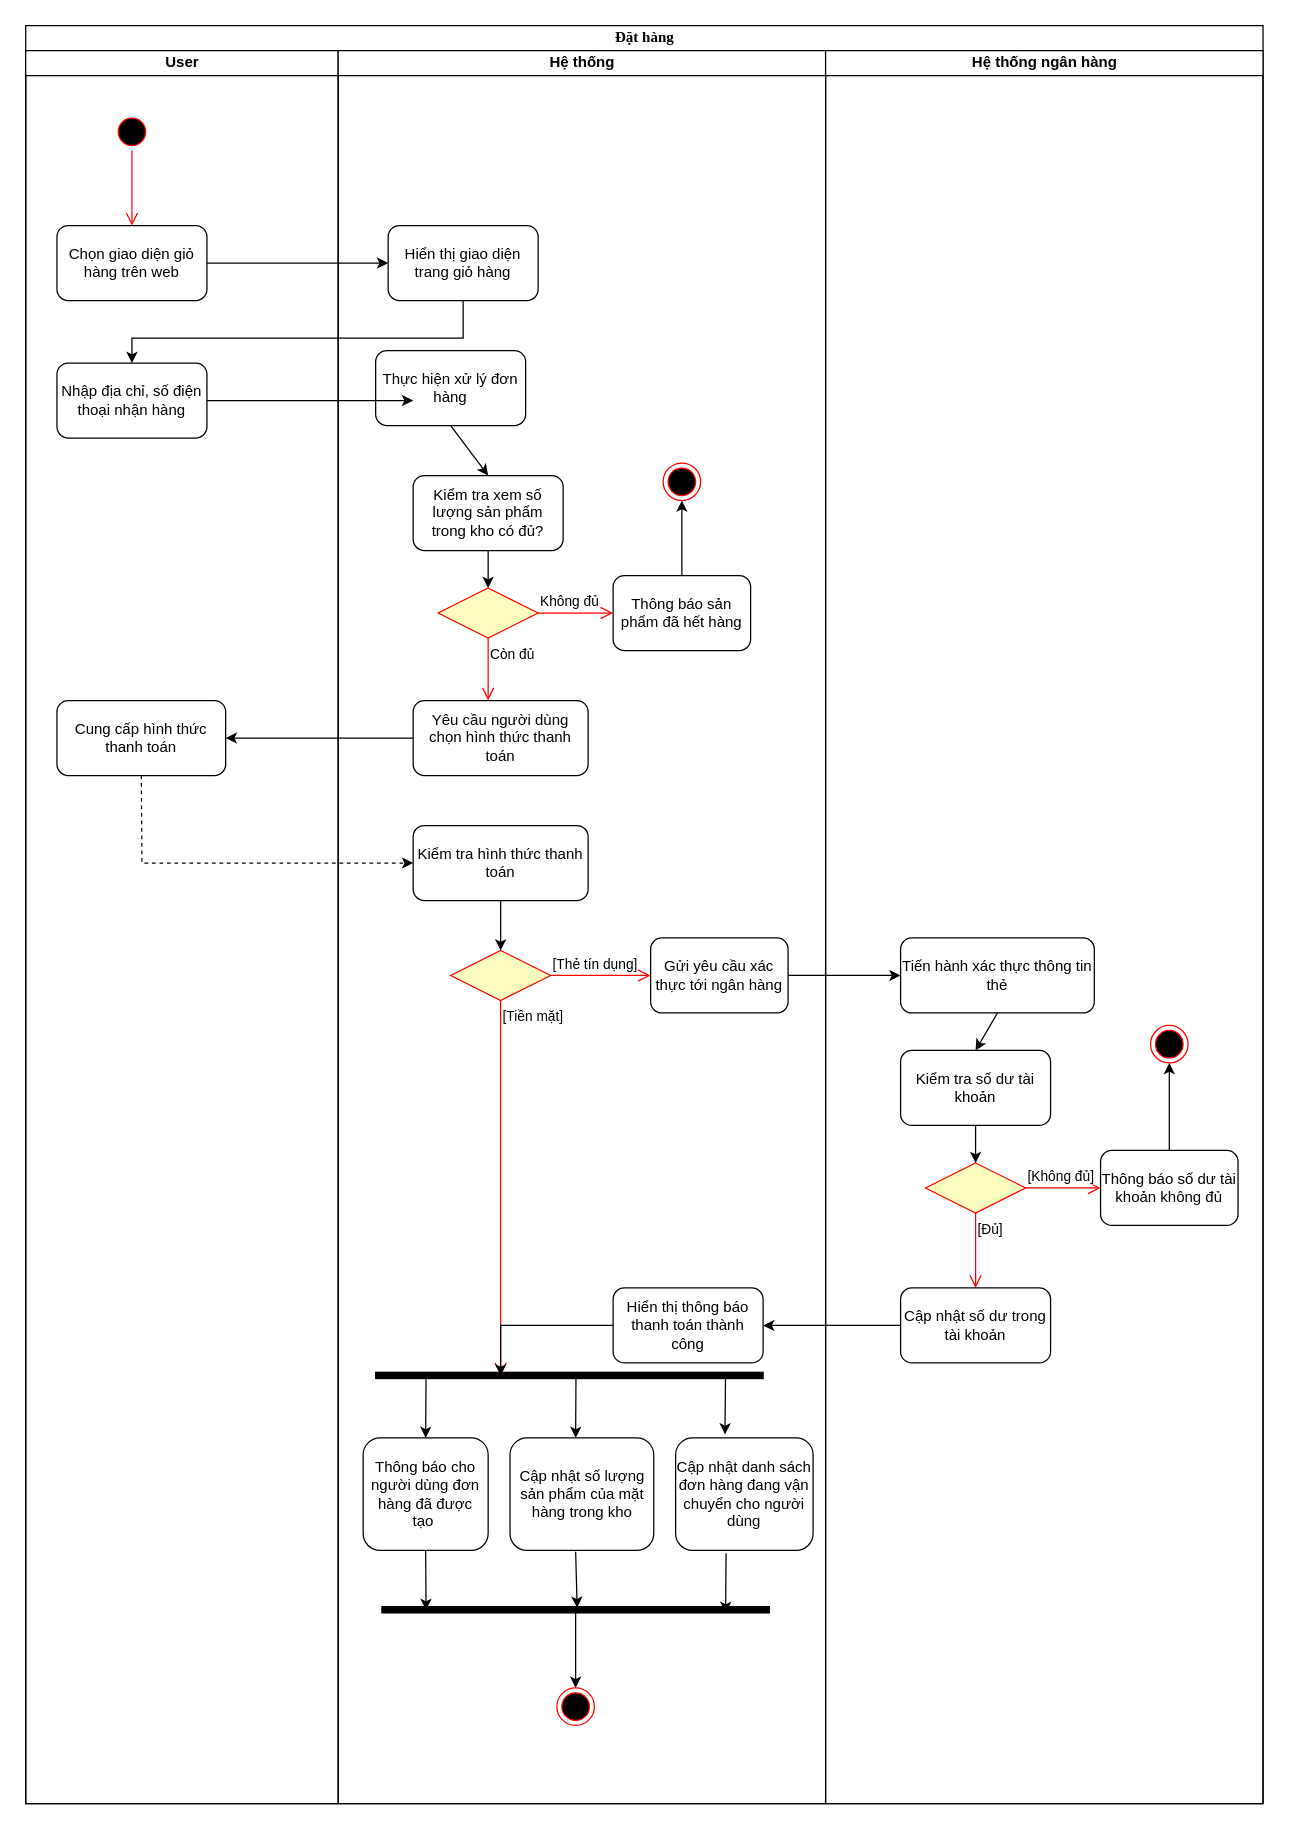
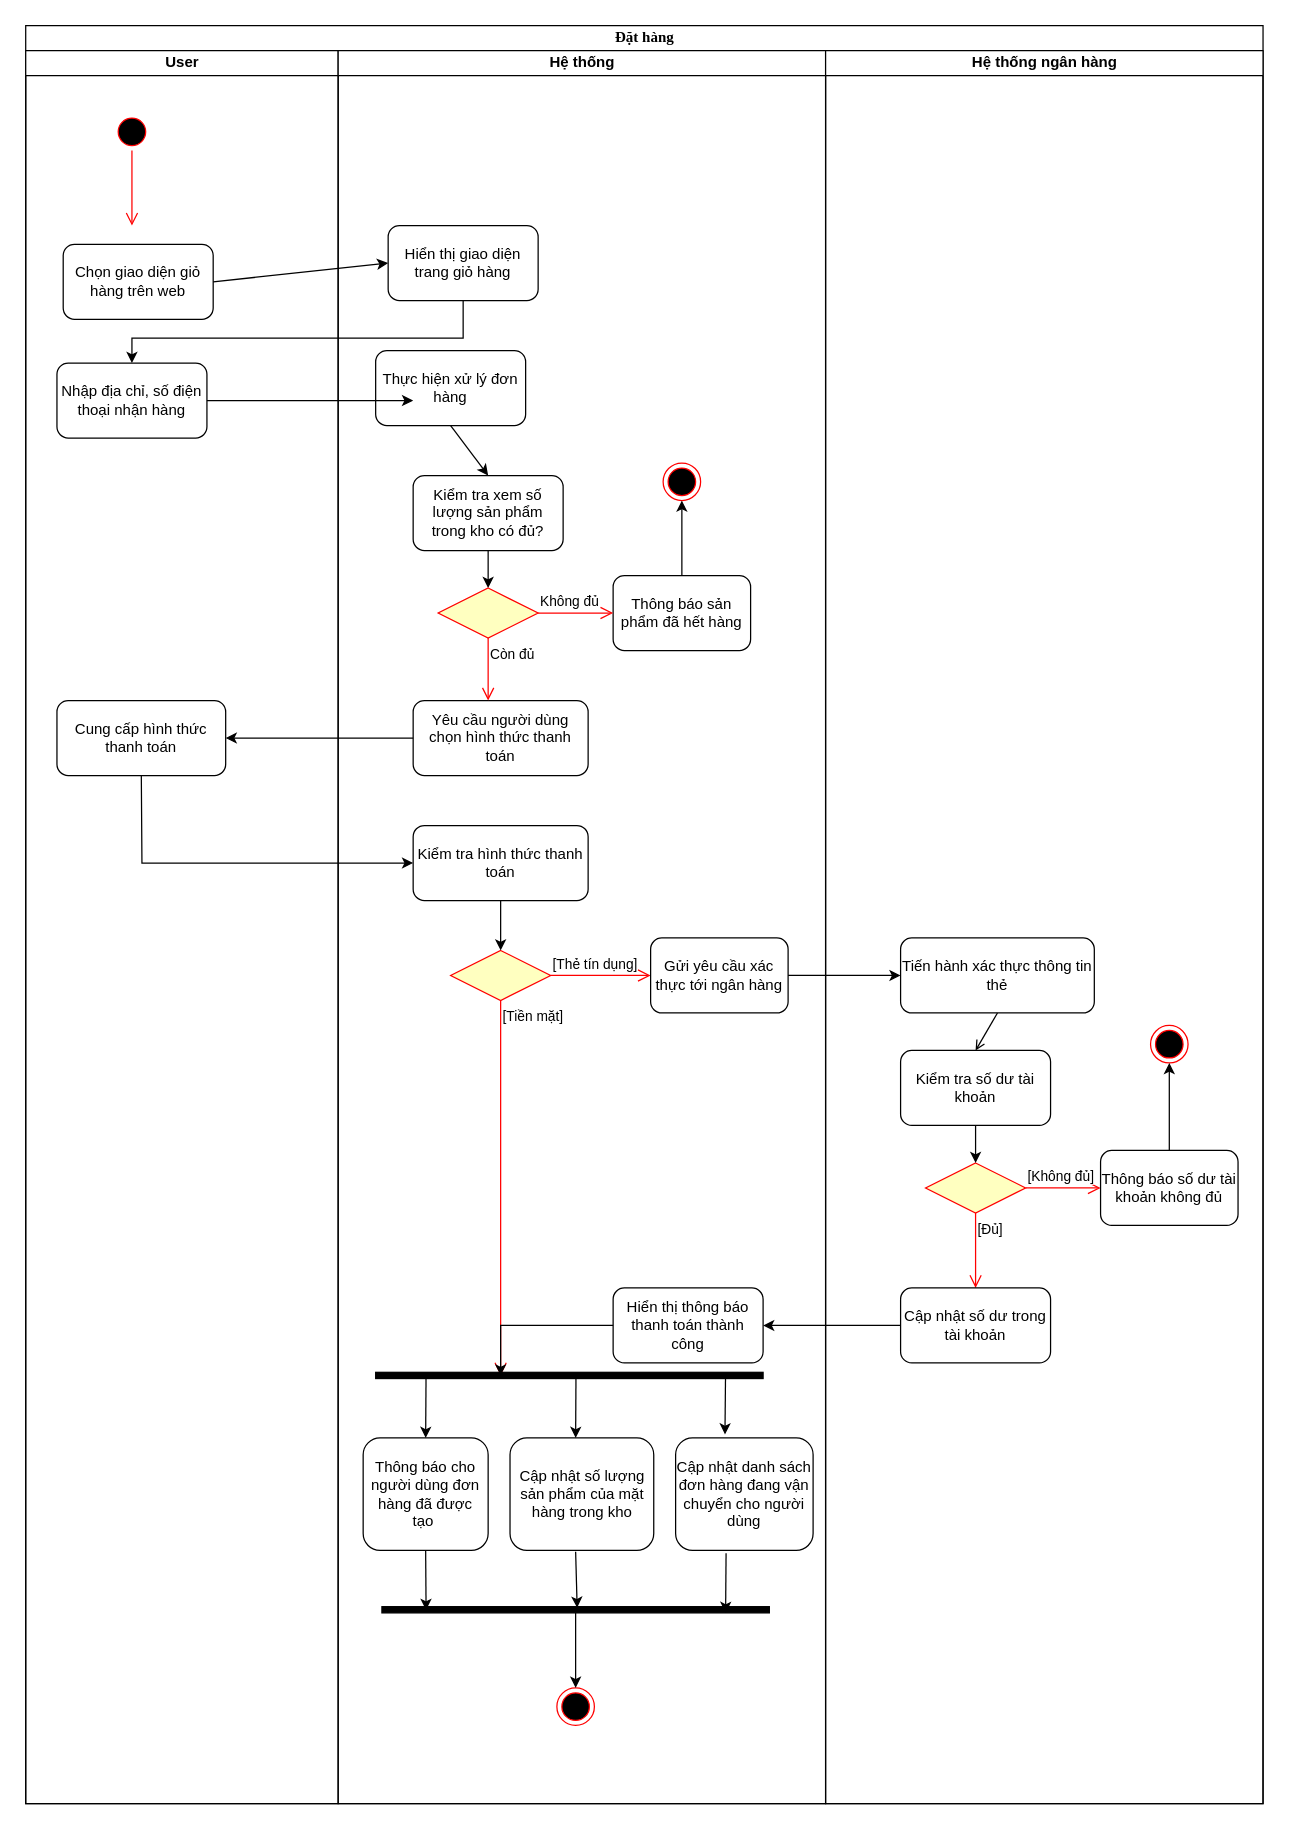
node "Chọn giao diện giỏ hàng trên web": moved (132, 263) -> (138, 282)
edge "Cung cấp hình thức thanh toán" -> "Kiểm tra hình thức thanh toán": style dashed -> solid
edge "Tiến hành xác thực thông tin thẻ" -> "Kiểm tra số dư tài khoản": arrowhead classic -> open
